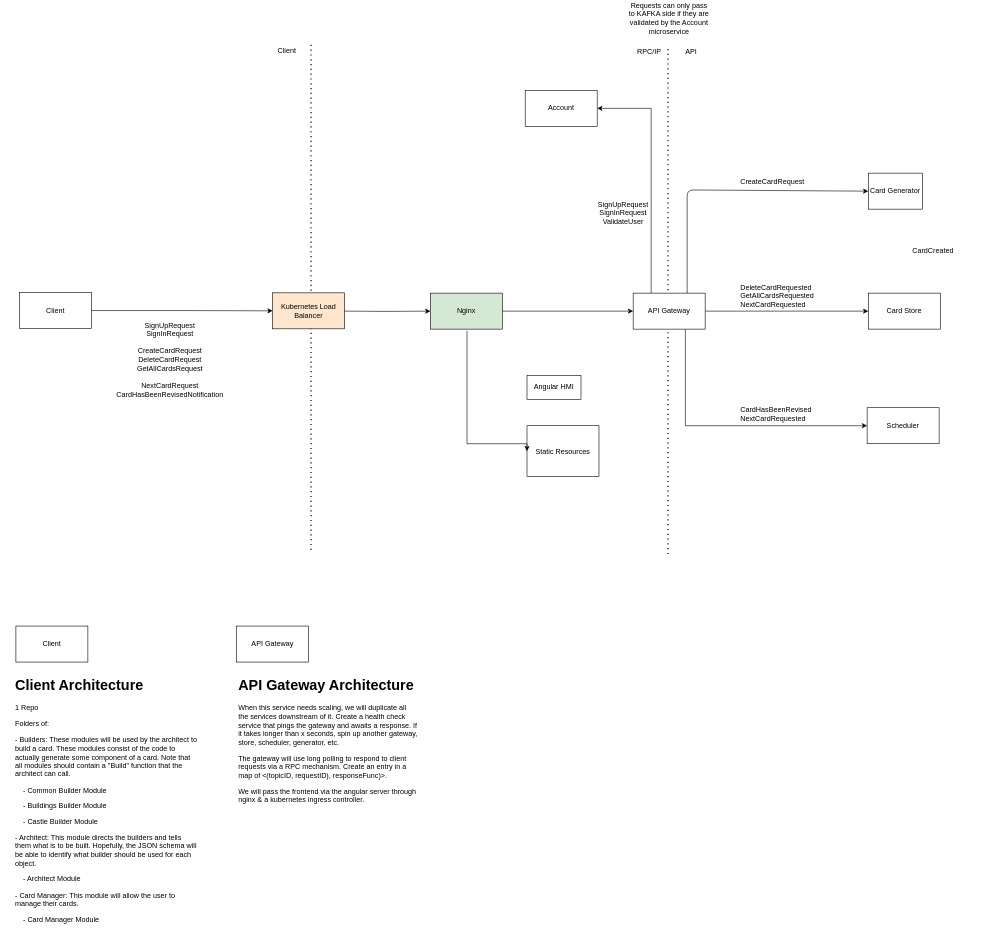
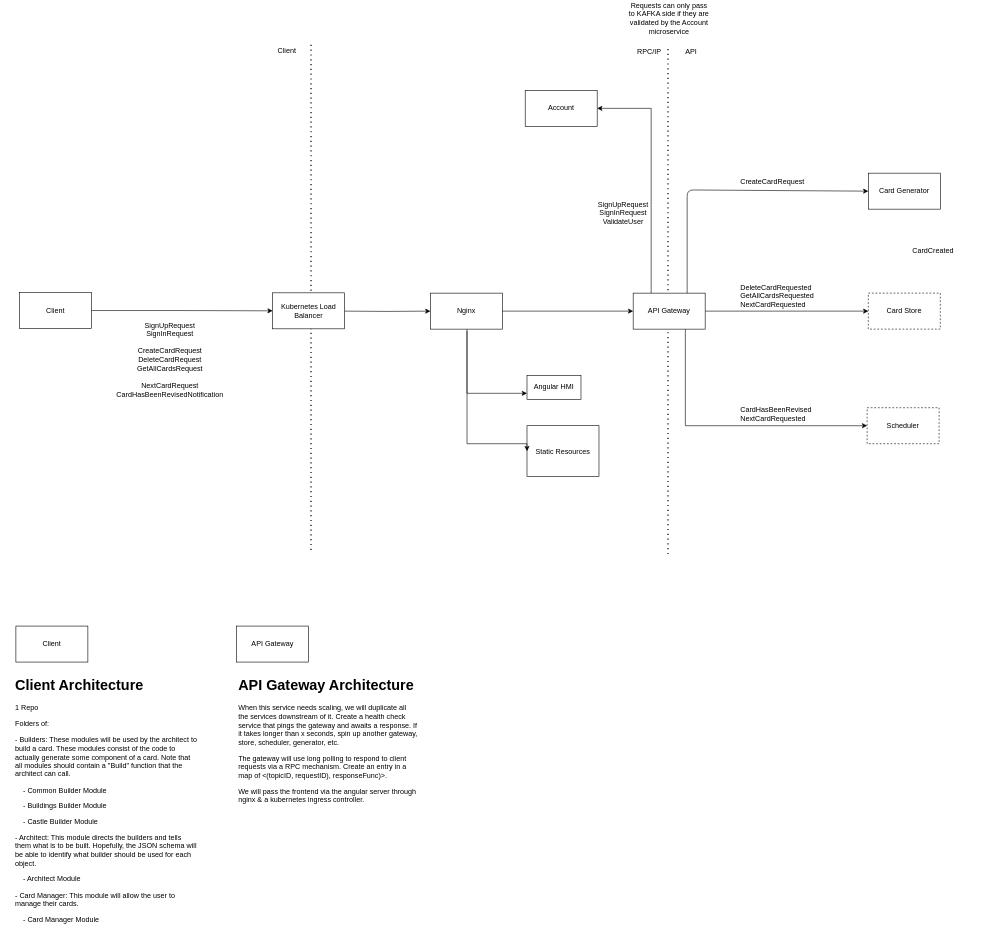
node "Card Generator": size 54x36 -> 72x36
node "Kubernetes Load Balancer": fillcolor #ffe6cc -> #ffffff
node "Nginx": fillcolor #d5e8d4 -> #ffffff
node "Card Store": style solid -> dashed
edge "Nginx" -> "Angular HMI": added
node "Scheduler": style solid -> dashed
